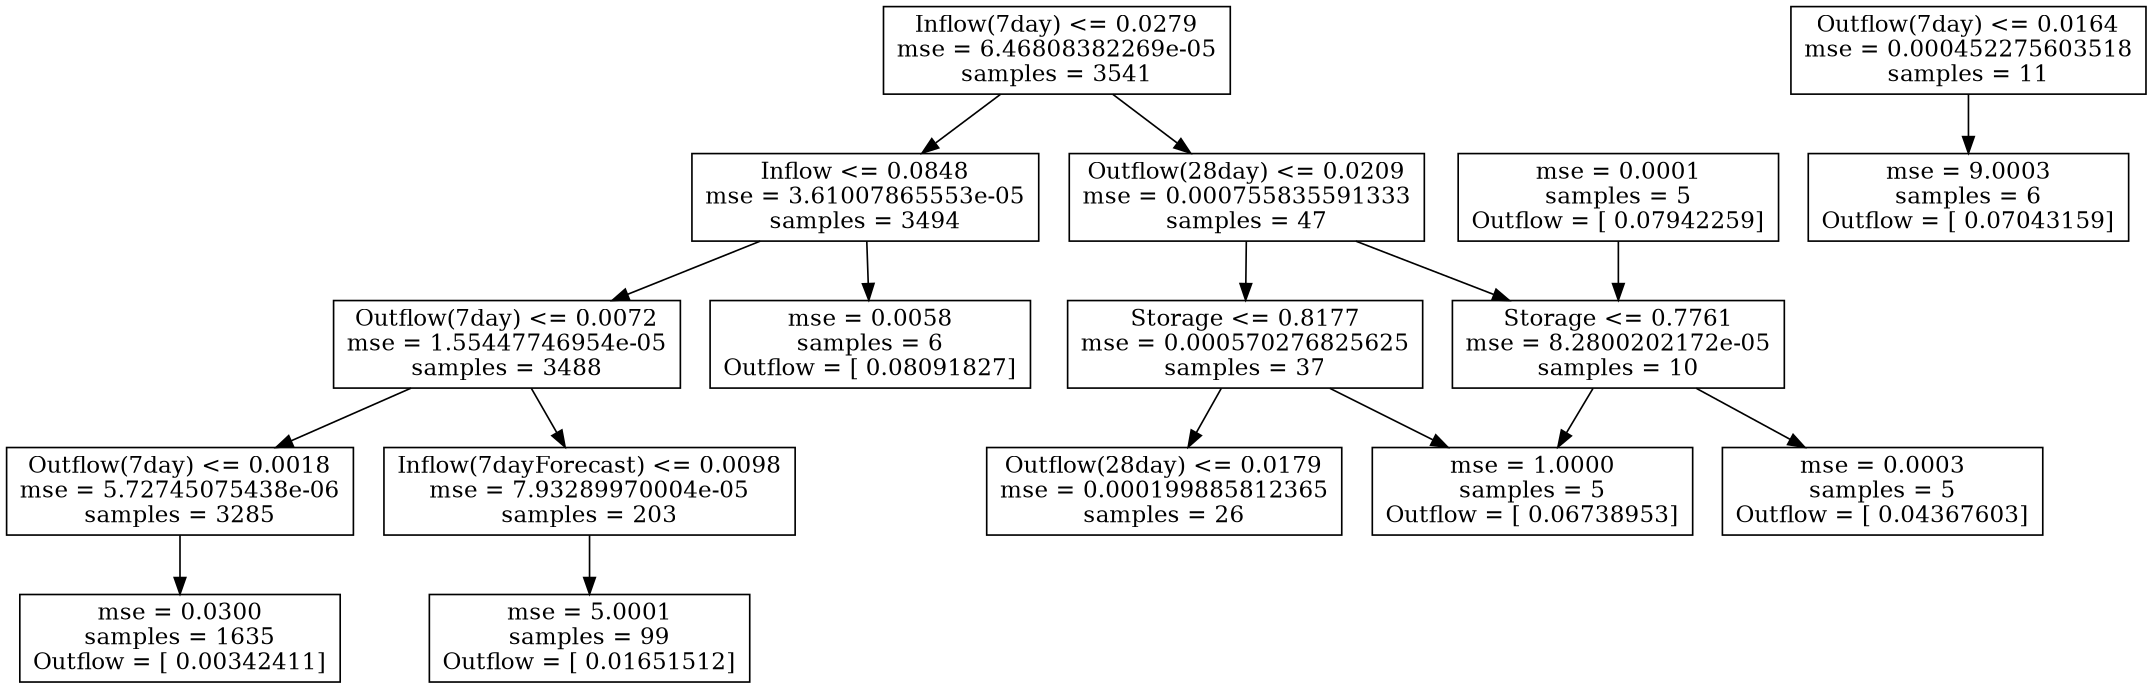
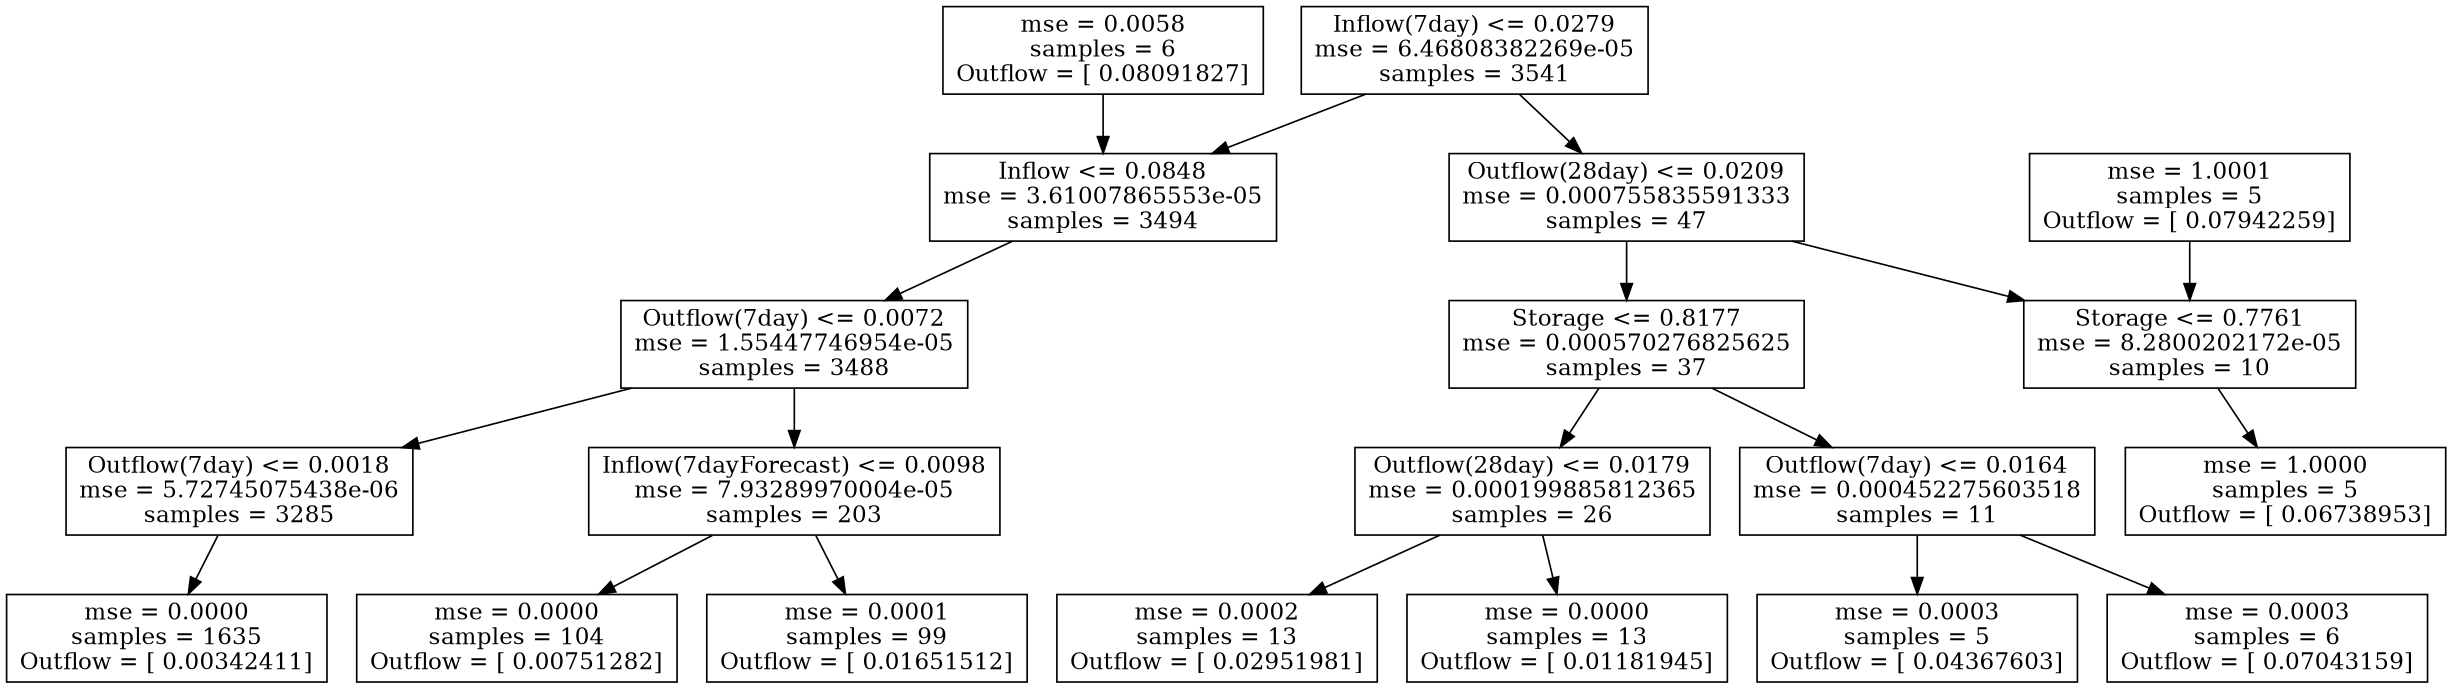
node "mse = 0.0001 samples = 5 Outflow = [ 0.07942259]": label "mse = 0.0001 samples = 5 Outflow = [ 0.07942259]" -> "mse = 1.0001 samples = 5 Outflow = [ 0.07942259]"
node "mse = 9.0003 samples = 6 Outflow = [ 0.07043159]": label "mse = 9.0003 samples = 6 Outflow = [ 0.07043159]" -> "mse = 0.0003 samples = 6 Outflow = [ 0.07043159]"
edge "Inflow <= 0.0848 mse = 3.61007865553e-05 samples = 3494" -> "mse = 0.0058 samples = 6 Outflow = [ 0.08091827]": reversed
edge "Storage <= 0.8177 mse = 0.000570276825625 samples = 37" -> "mse = 1.0000 samples = 5 Outflow = [ 0.06738953]": now "Storage <= 0.8177 mse = 0.000570276825625 samples = 37" -> "Outflow(7day) <= 0.0164 mse = 0.000452275603518 samples = 11"
edge "Storage <= 0.7761 mse = 8.2800202172e-05 samples = 10" -> "mse = 0.0003 samples = 5 Outflow = [ 0.04367603]": now "Outflow(7day) <= 0.0164 mse = 0.000452275603518 samples = 11" -> "mse = 0.0003 samples = 5 Outflow = [ 0.04367603]"
node "mse = 0.0300 samples = 1635 Outflow = [ 0.00342411]": label "mse = 0.0300 samples = 1635 Outflow = [ 0.00342411]" -> "mse = 0.0000 samples = 1635 Outflow = [ 0.00342411]"
node "mse = 0.0000 samples = 104 Outflow = [ 0.00751282]": added
node "mse = 5.0001 samples = 99 Outflow = [ 0.01651512]": label "mse = 5.0001 samples = 99 Outflow = [ 0.01651512]" -> "mse = 0.0001 samples = 99 Outflow = [ 0.01651512]"
node "mse = 0.0002 samples = 13 Outflow = [ 0.02951981]": added
node "mse = 0.0000 samples = 13 Outflow = [ 0.01181945]": added
